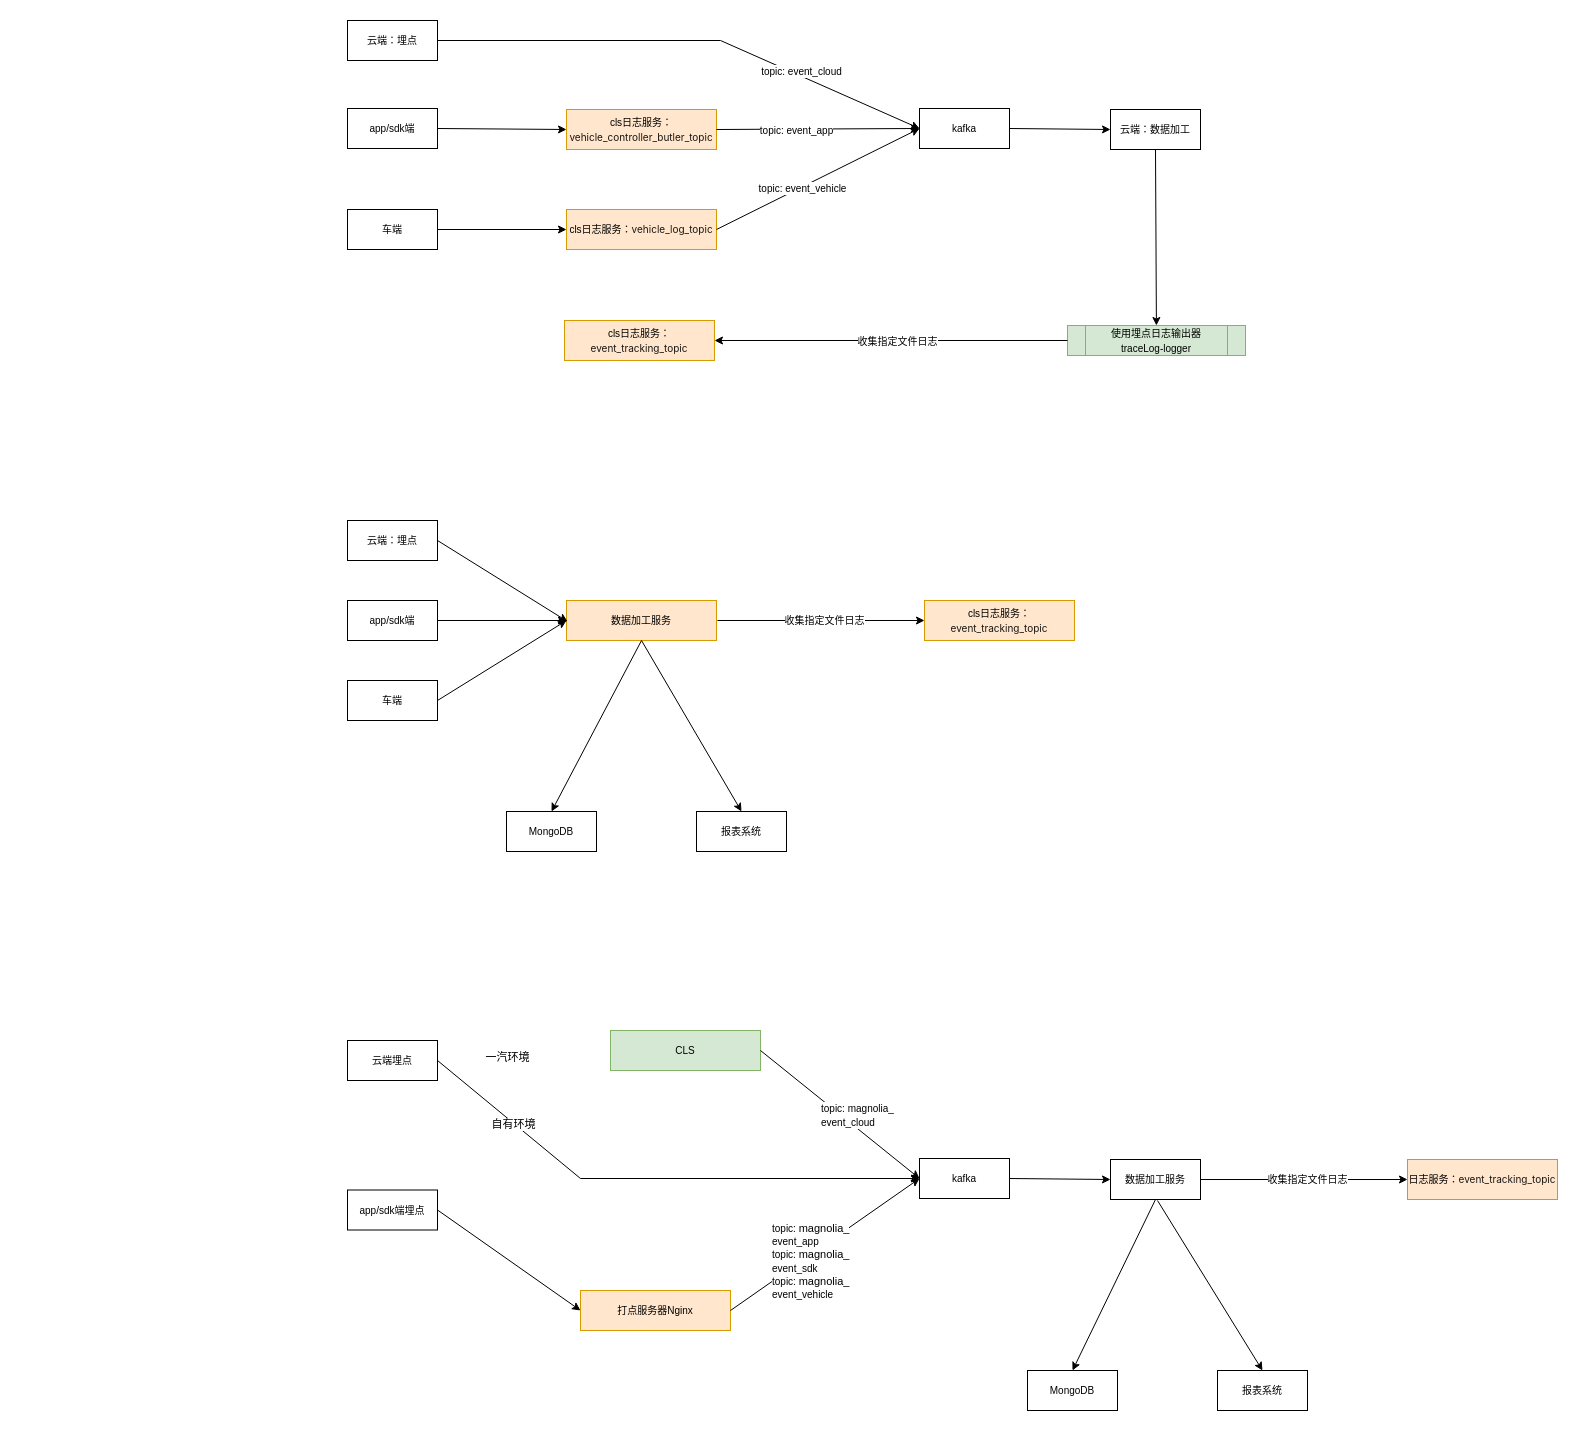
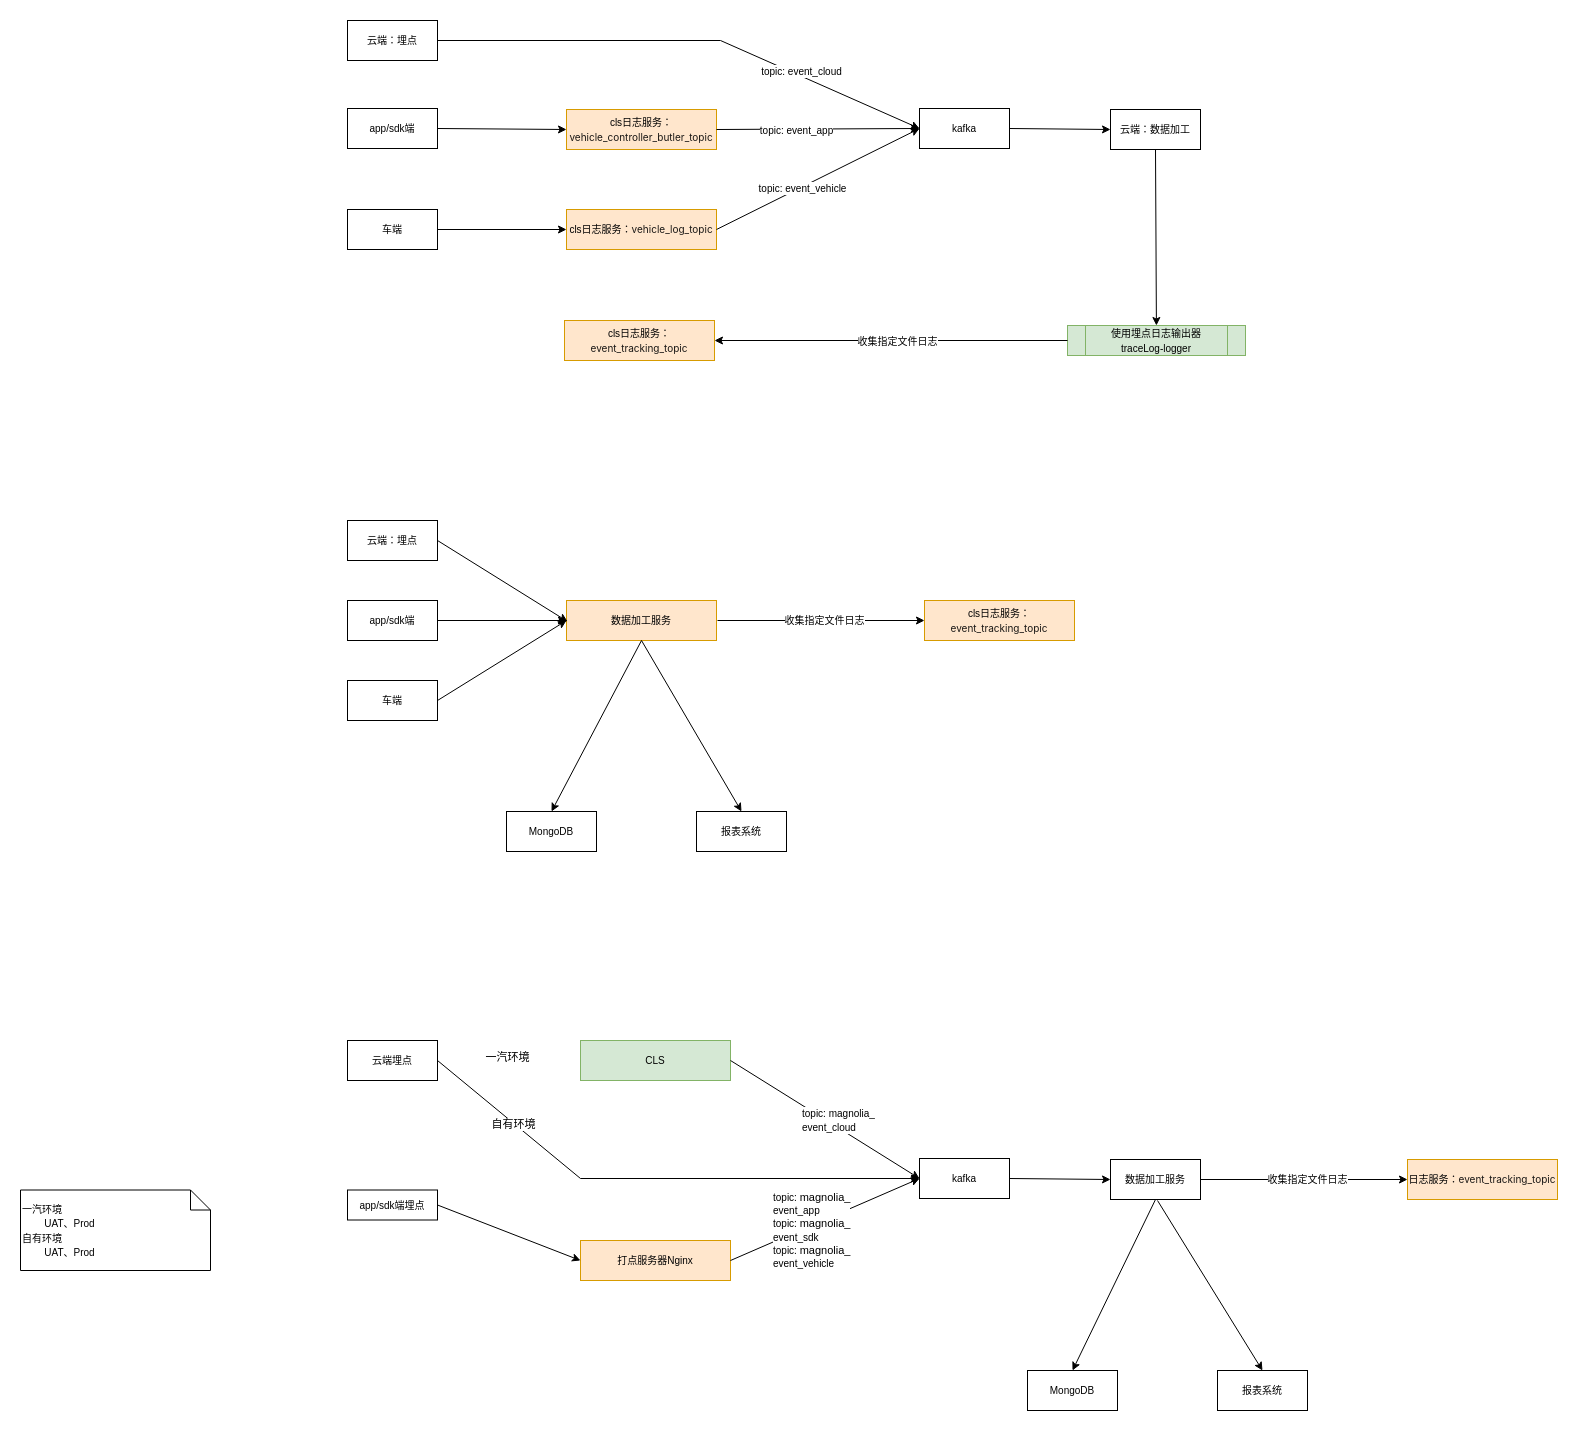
node "CLS": moved (686, 1051) -> (656, 1061)
node "app/sdk端埋点": size 90x40 -> 90x30
node "一汽环境 UAT、Prod 自有环境 UAT、Prod": added
node "打点服务器Nginx": moved (656, 1311) -> (656, 1261)
